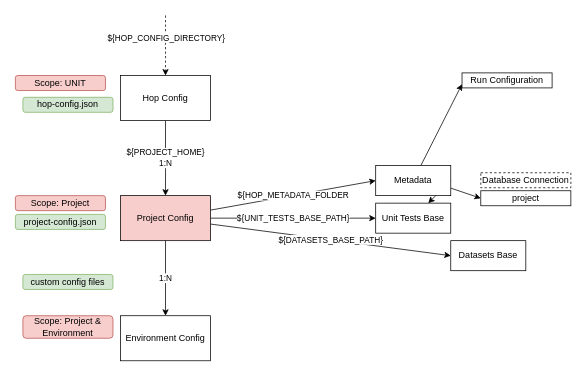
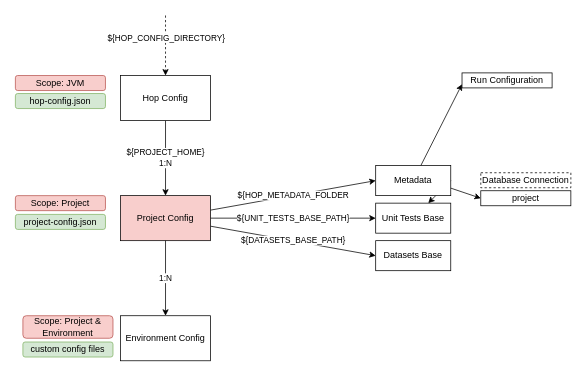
node "Scope: UNIT": label "Scope: UNIT" -> "Scope: JVM"
node "hop-config.json": moved (68, 105) -> (60, 101)
node "Datasets Base": moved (488, 255) -> (413, 255)
node "custom config files": moved (68, 282) -> (68, 349)
